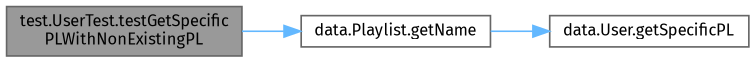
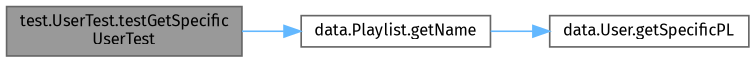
node "test.UserTest.testGetSpecific PLWithNonExistingPL": label "test.UserTest.testGetSpecific PLWithNonExistingPL" -> "test.UserTest.testGetSpecific UserTest"
